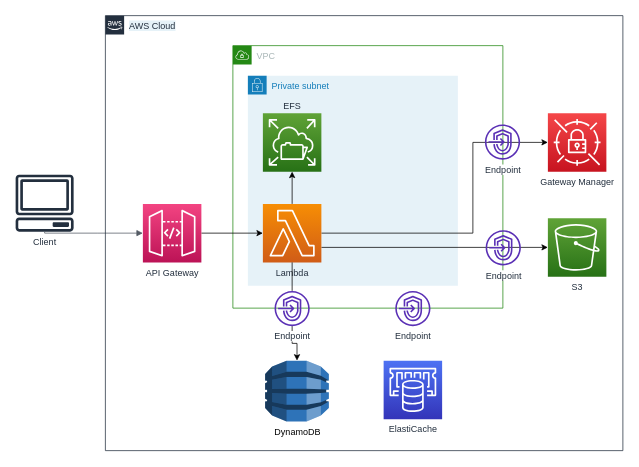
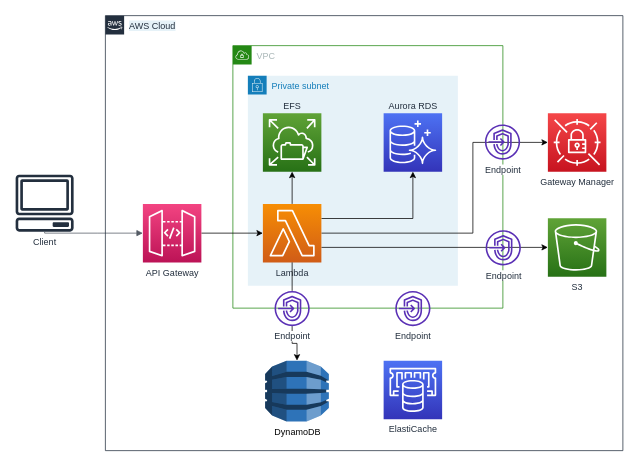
node "Aurora RDS": added
edge "Lambda" -> "Aurora RDS": added
